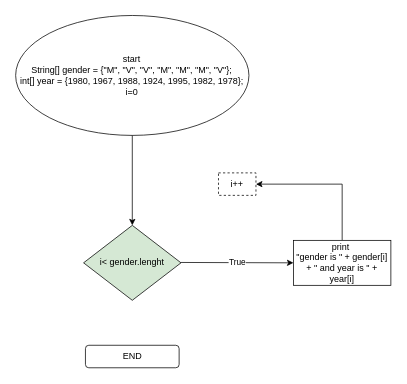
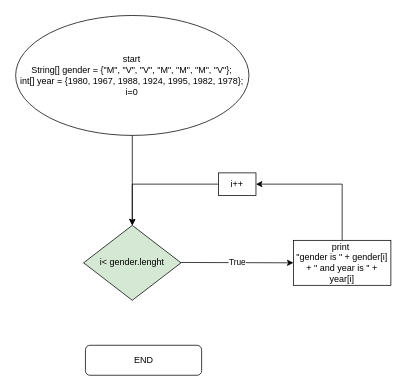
edge "i++" -> "i< gender.lenght": added
node "i++": style dashed -> solid
node "END": size 94x23 -> 116x30
